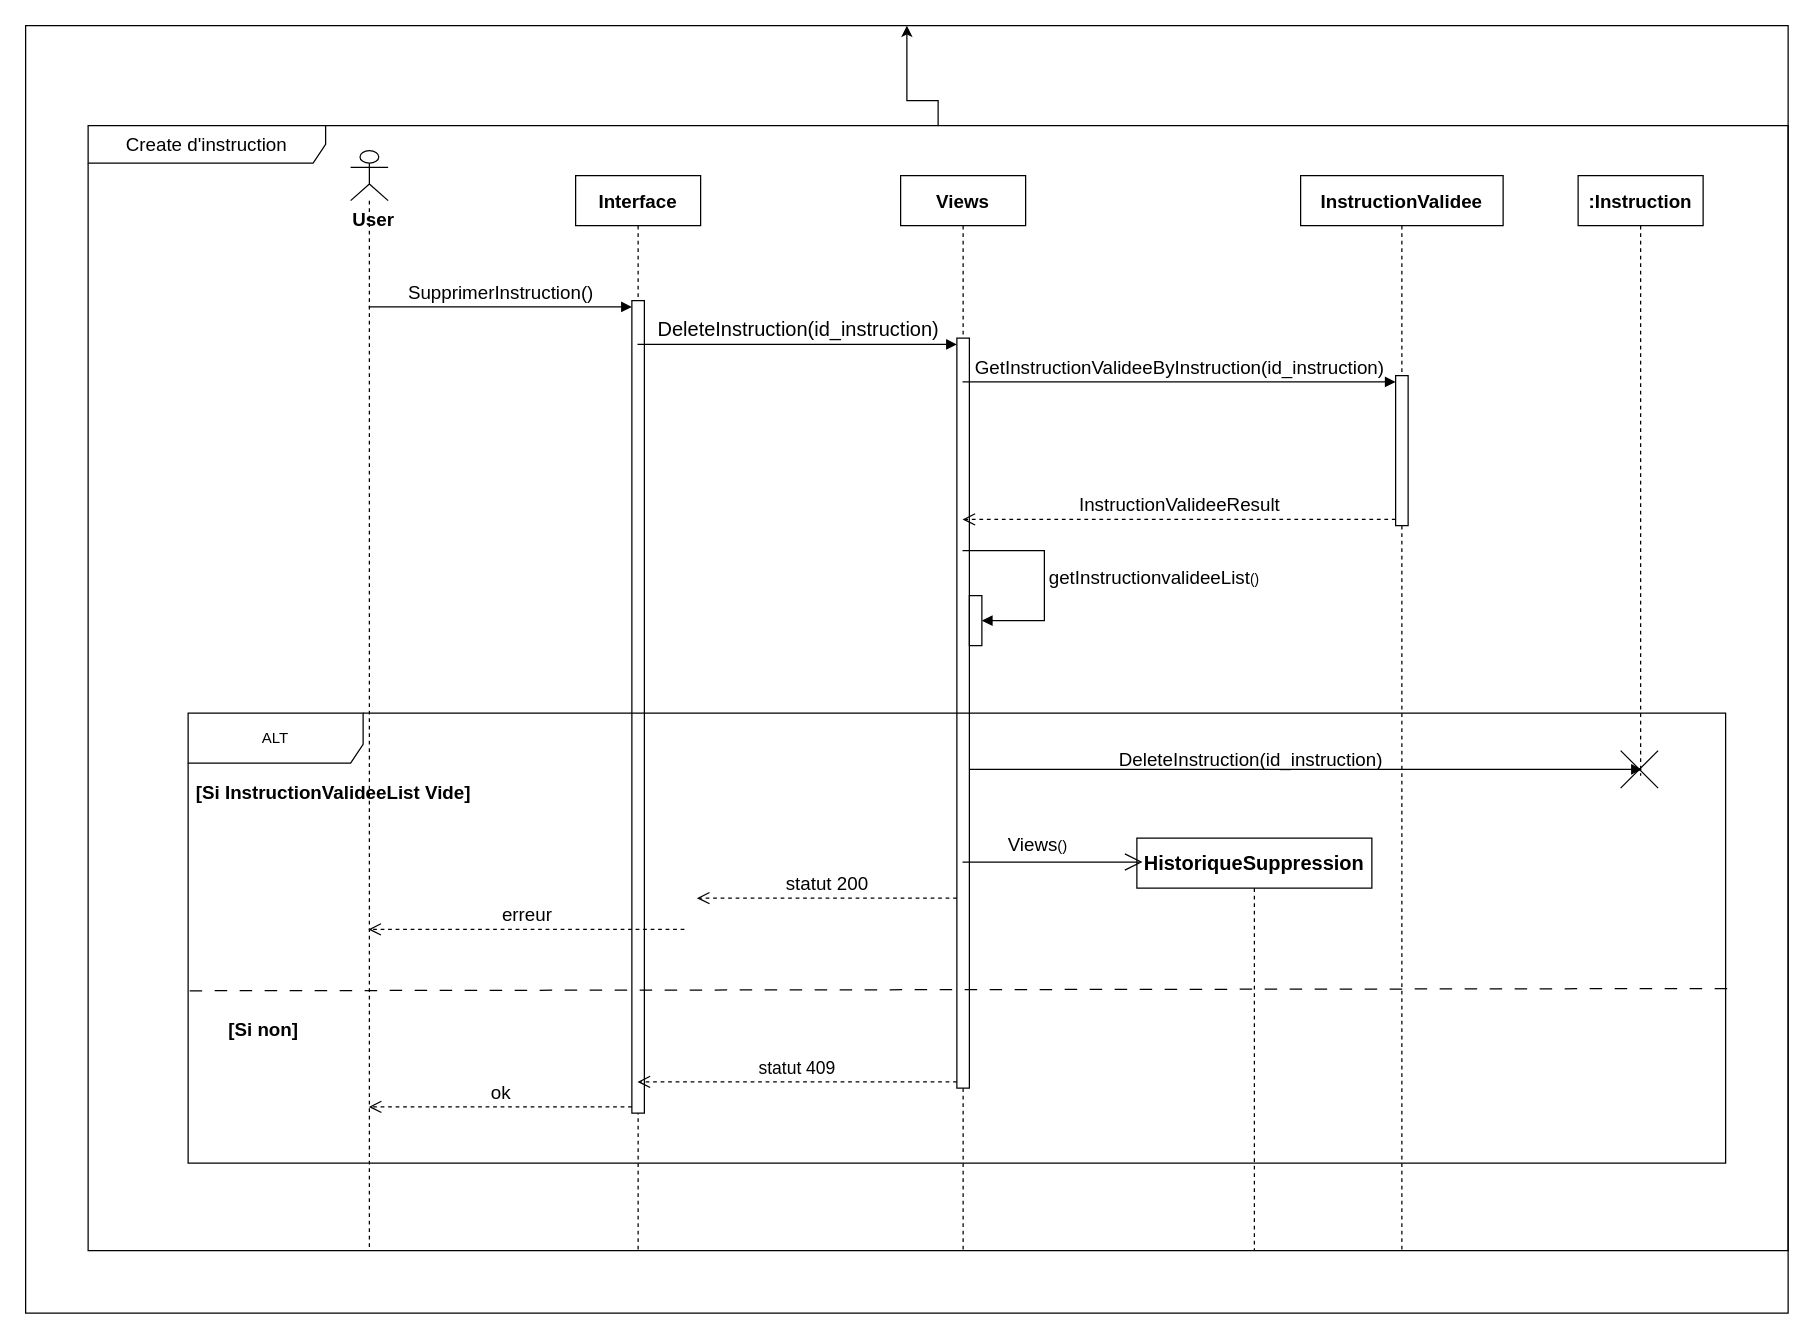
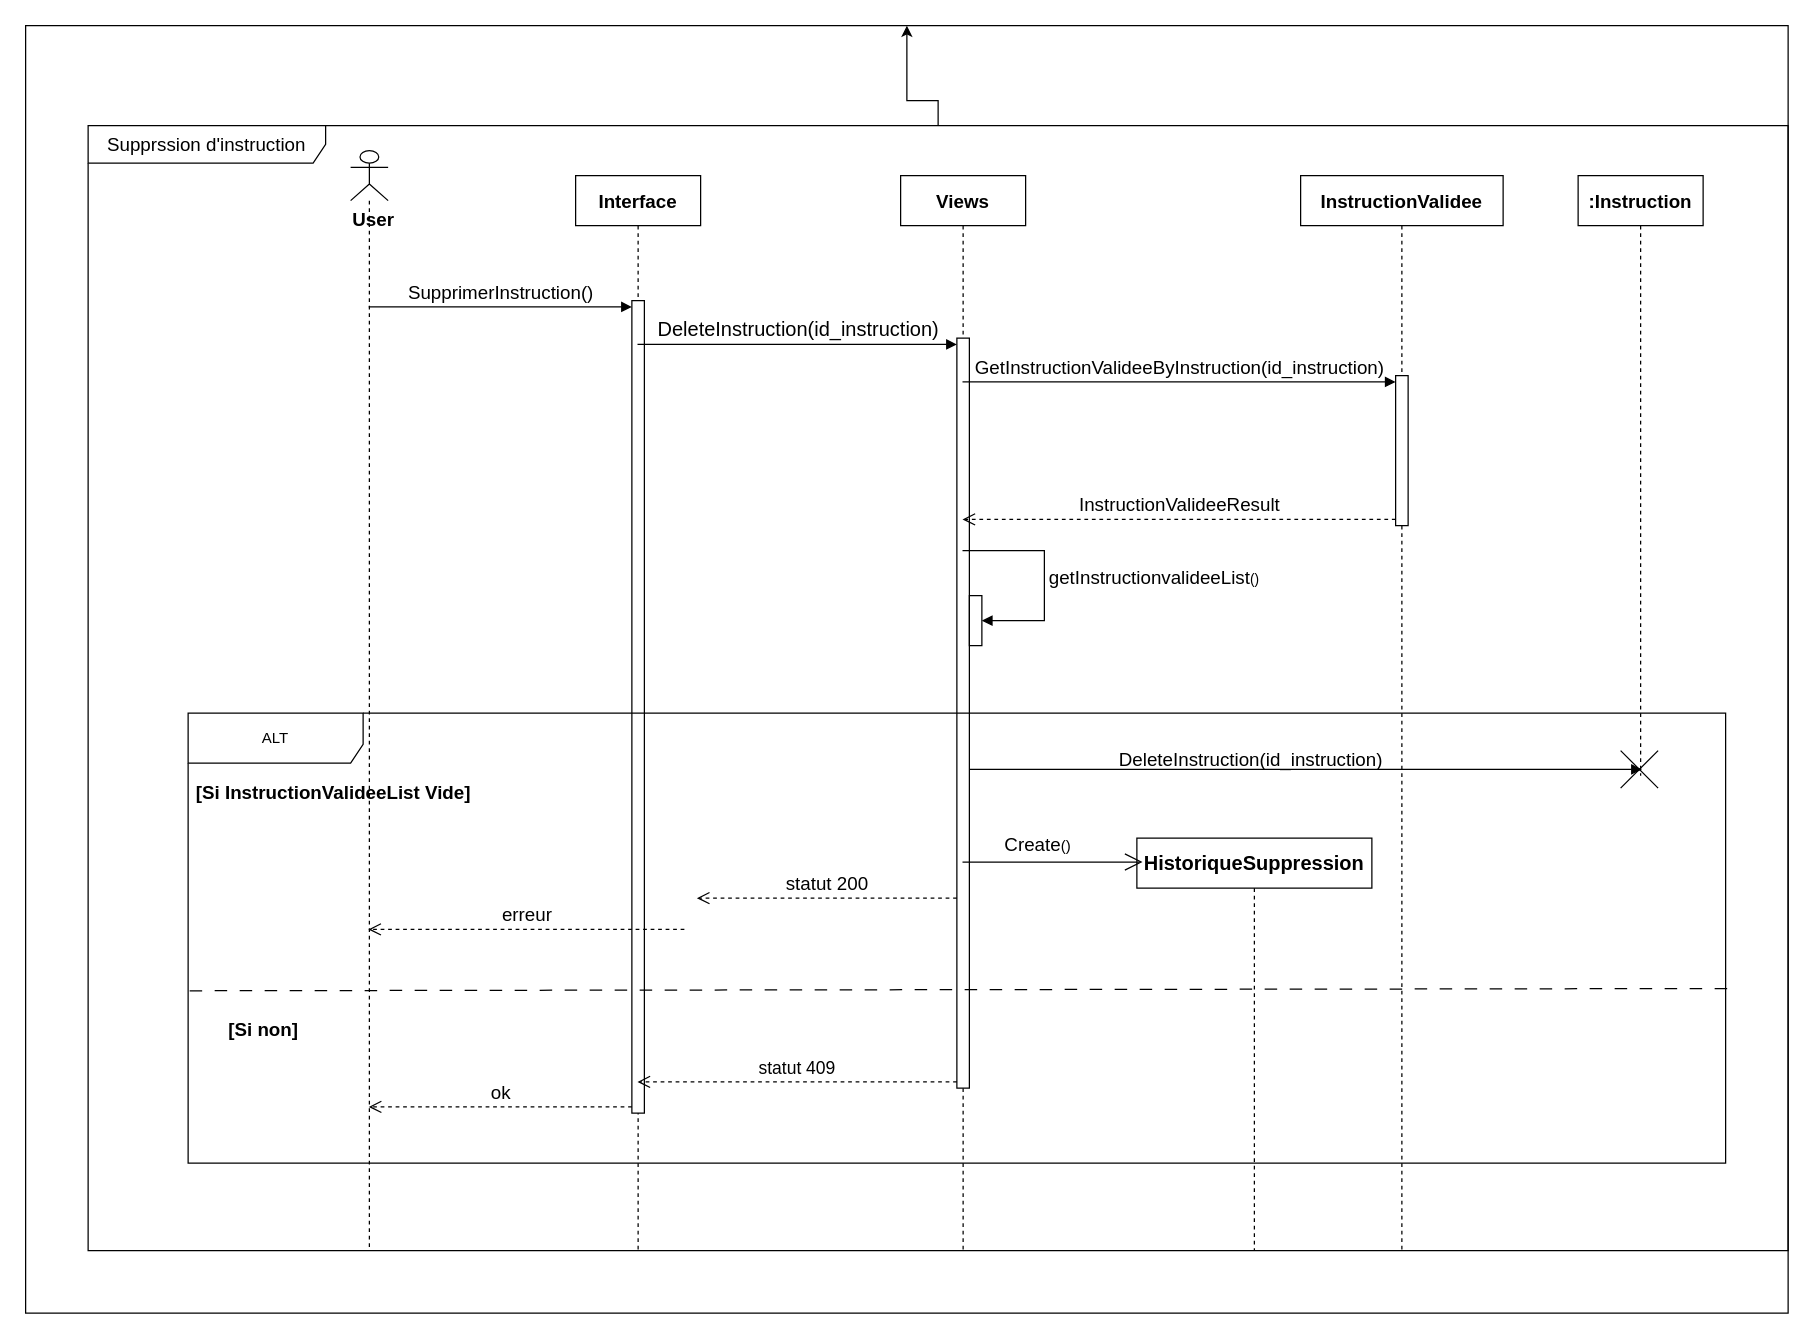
node "Create d'instruction": label "Create d'instruction" -> "Supprssion d'instruction"
node "Views()": label "Views()" -> "Create()"
